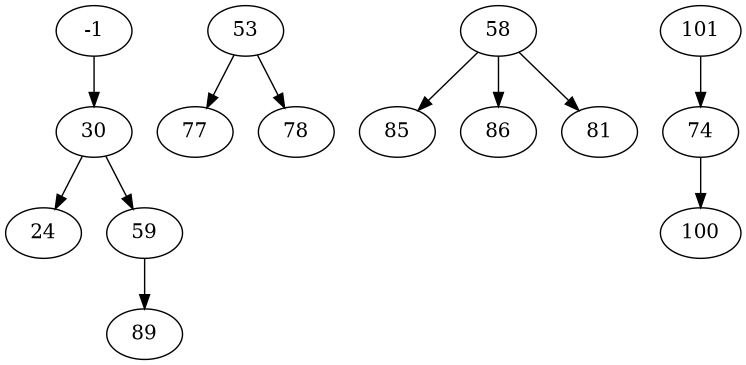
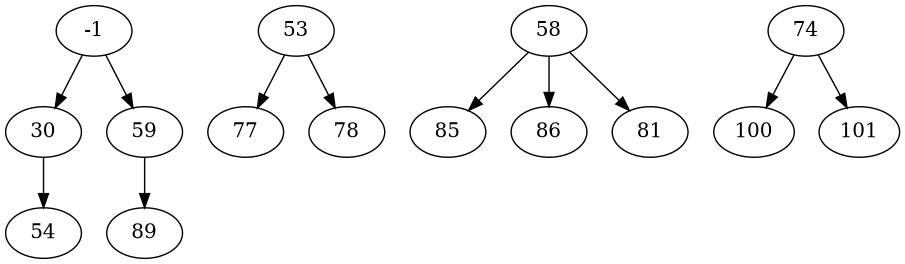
edge "101" -> "74": reversed
edge "30" -> "59": now "-1" -> "59"
node "24": label "24" -> "54"
